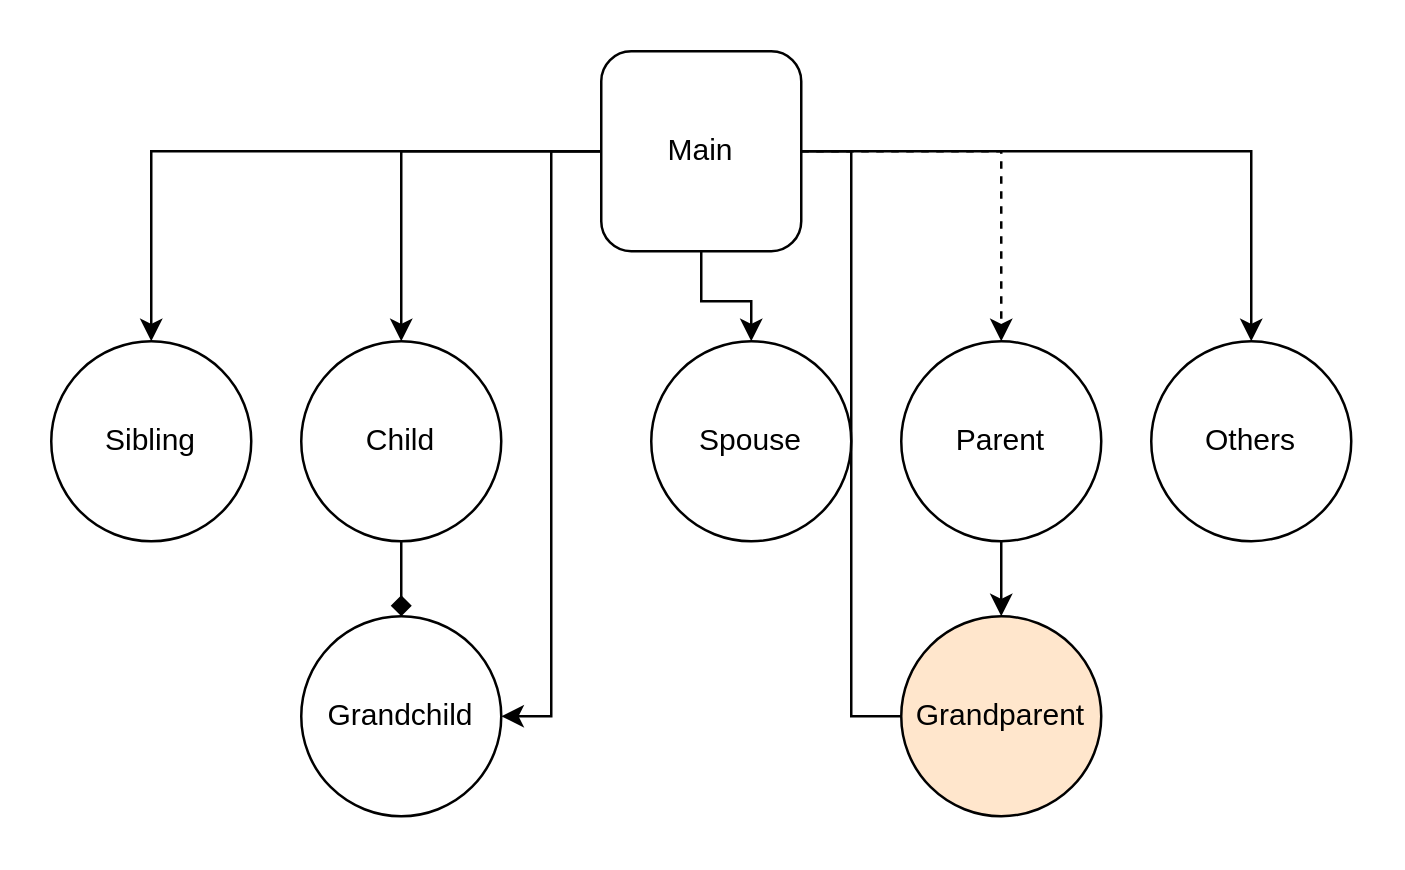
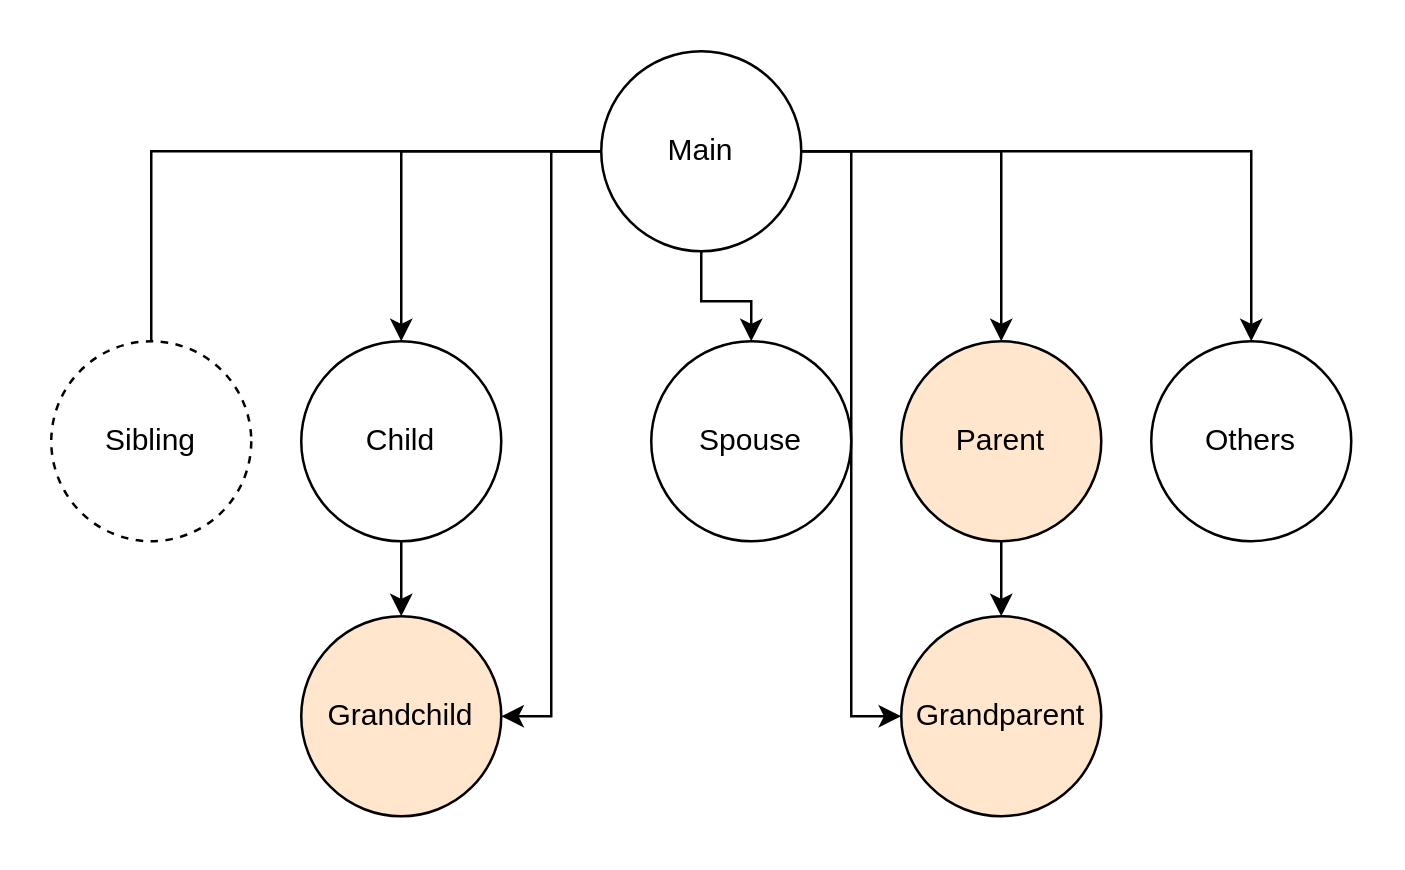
node "Main": shape rounded rectangle -> ellipse
edge "Main" -> "Parent": style dashed -> solid
edge "Main" -> "Sibling": arrowhead classic -> none
node "Sibling": style solid -> dashed
node "Parent": fillcolor #ffffff -> #ffe6cc
edge "Child" -> "Grandchild": arrowhead diamond -> classic
node "Grandchild": fillcolor #ffffff -> #ffe6cc
edge "Main" -- "Grandparent": arrowhead none -> classic
